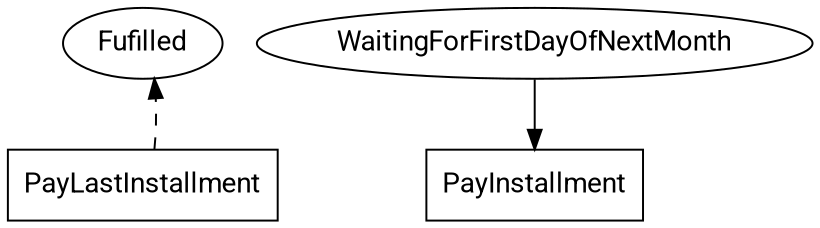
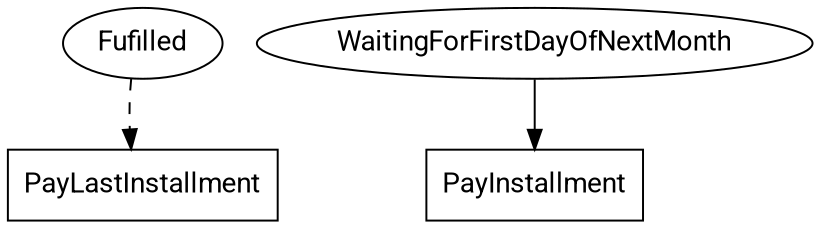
edge "PayLastInstallment" -> "Fufilled": reversed
